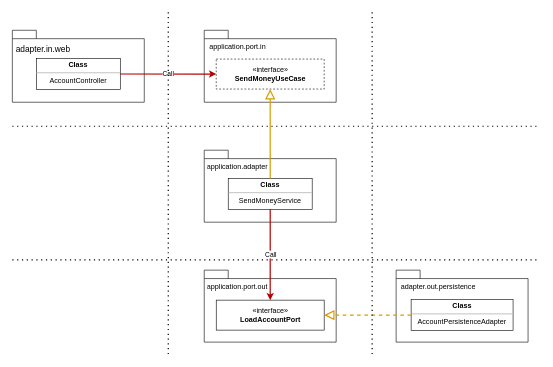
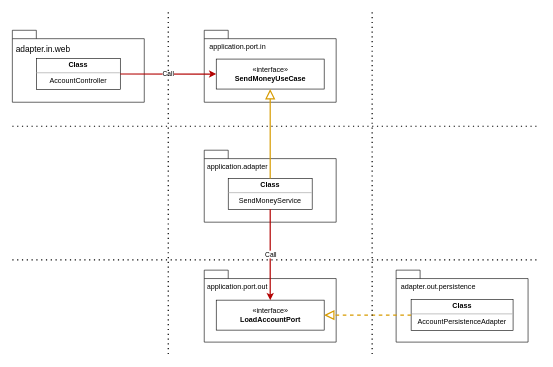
node "«interface» SendMoneyUseCase": style dashed -> solid
